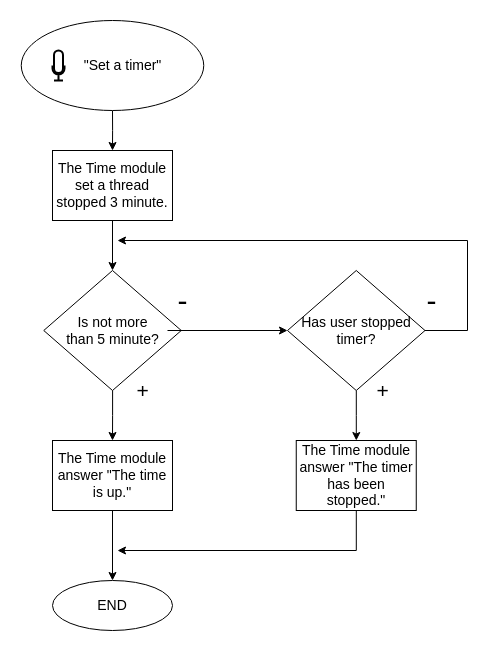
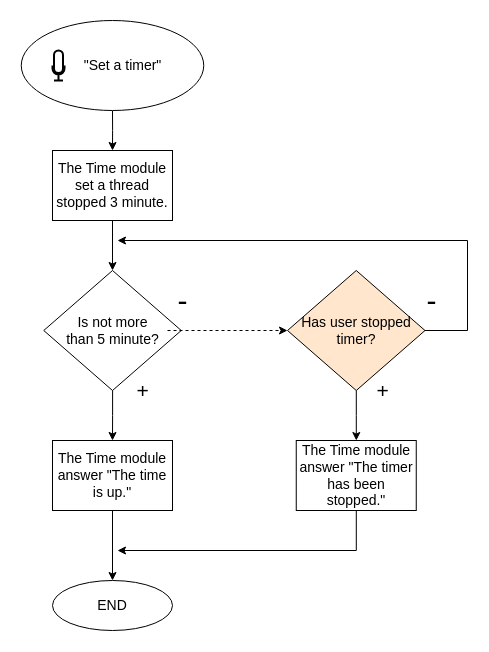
edge "Is not more than 5 minute?" -> "Has user stopped timer?": style solid -> dashed
node "Has user stopped timer?": fillcolor #ffffff -> #ffe6cc
